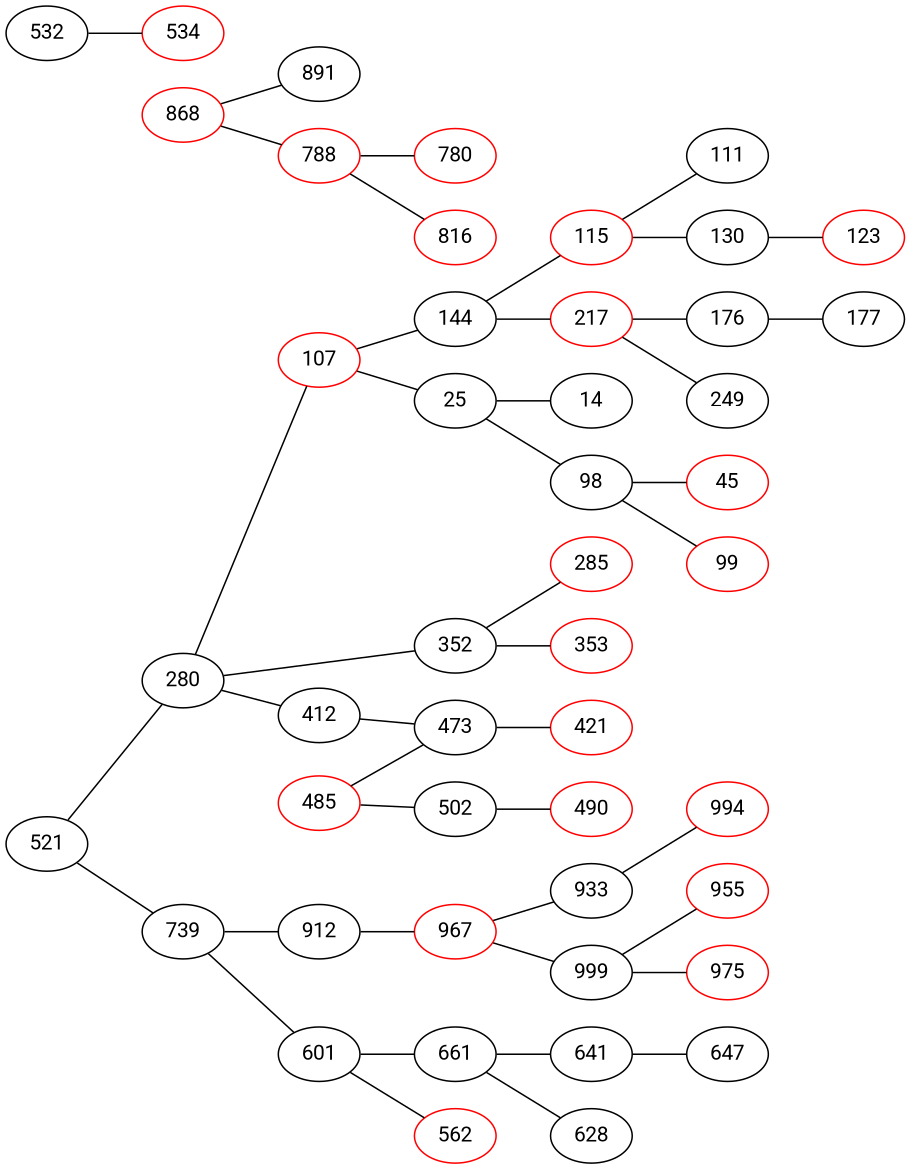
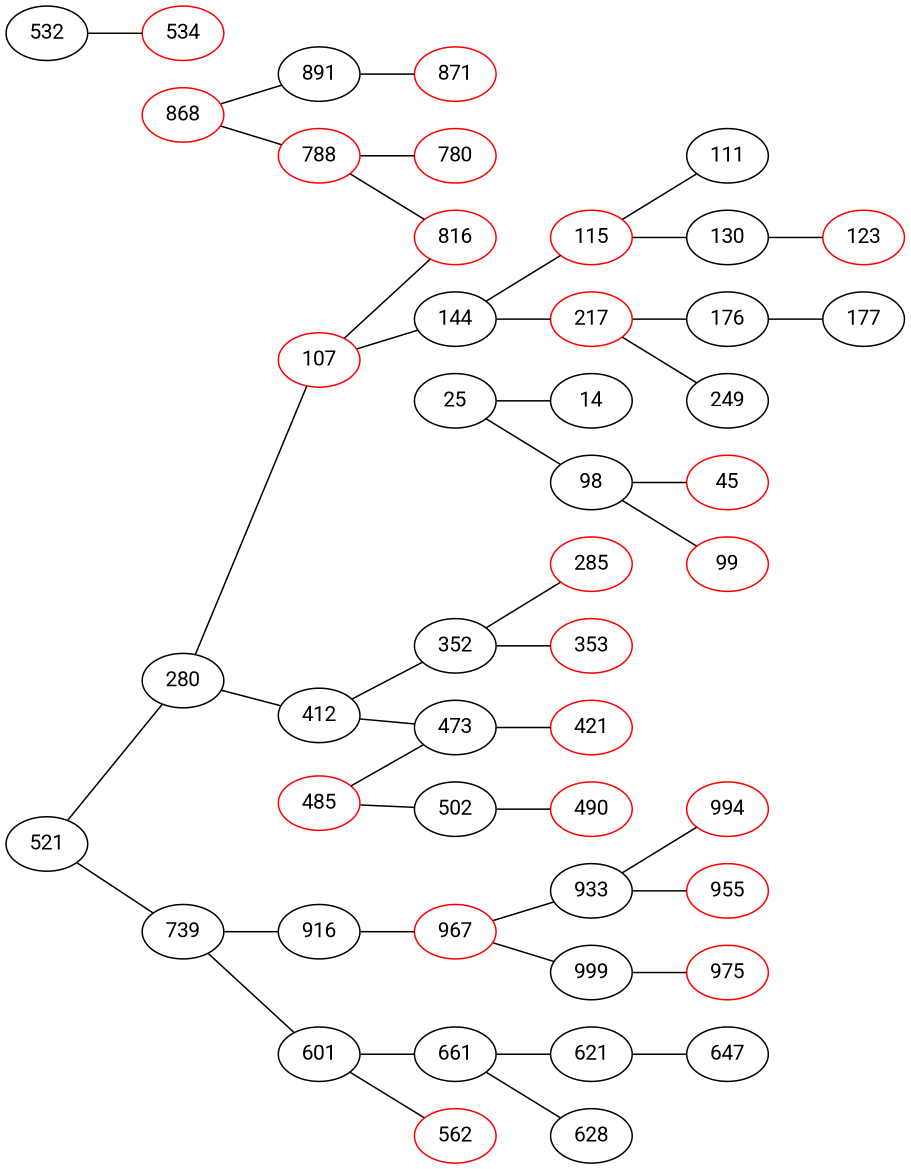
node "871": added
edge "107" -- "25": now "107" -- "816"
edge "352" -- "280": now "352" -- "412"
node "912": label "912" -> "916"
edge "955" -- "999": now "955" -- "933"
node "641": label "641" -> "621"
